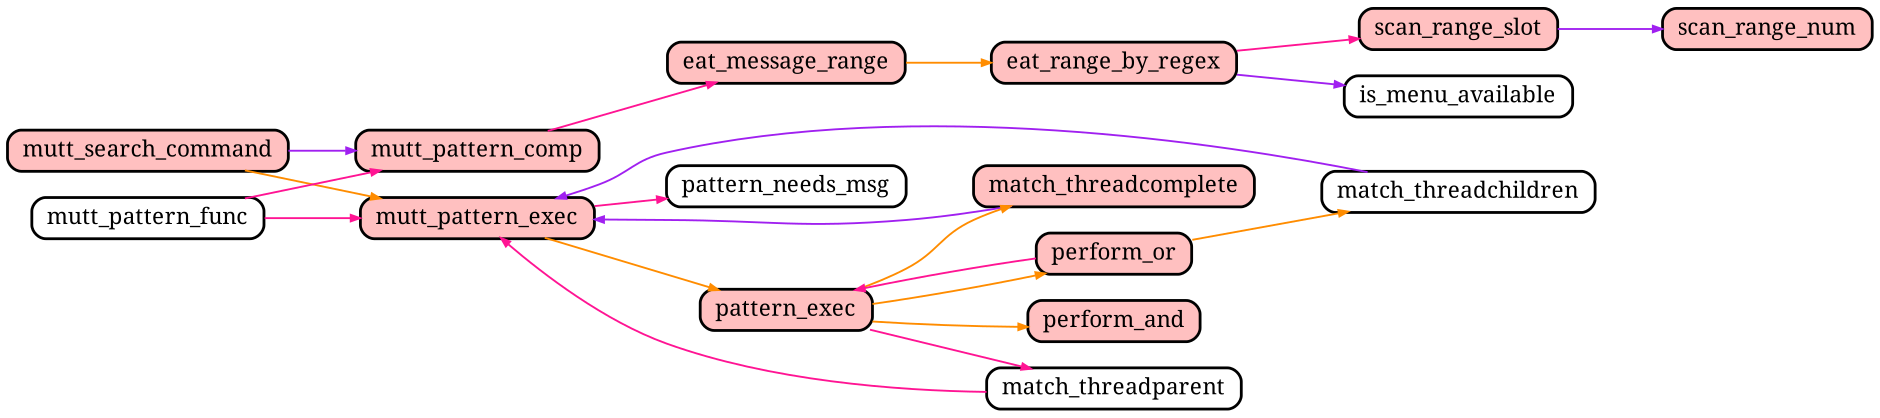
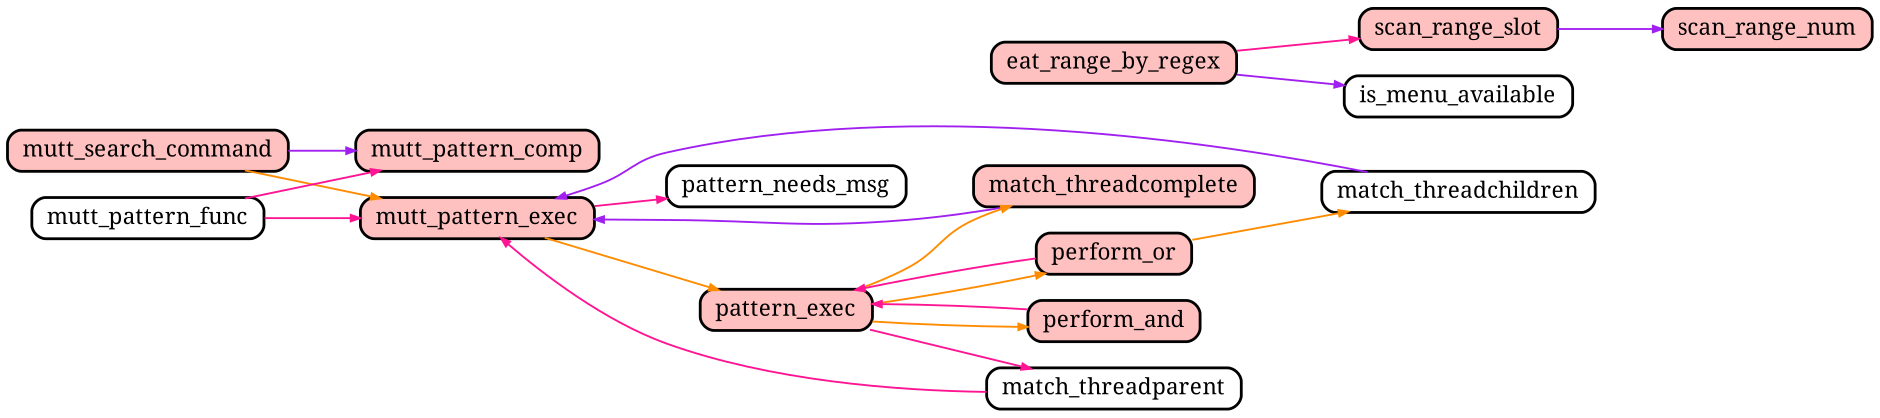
node "eat_message_range": removed
edge "perform_and" -> "pattern_exec": added
